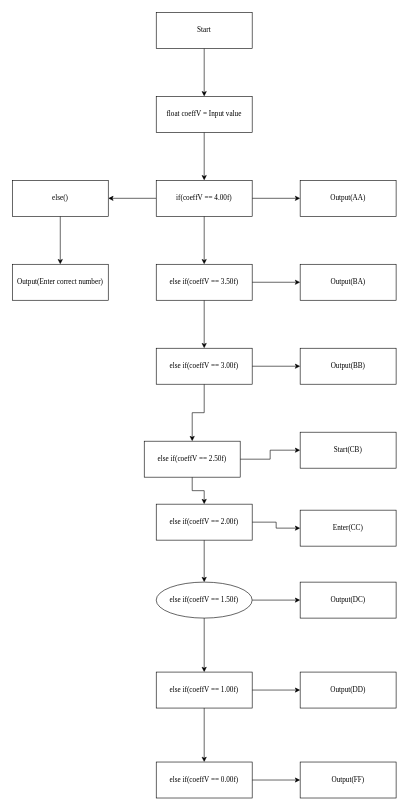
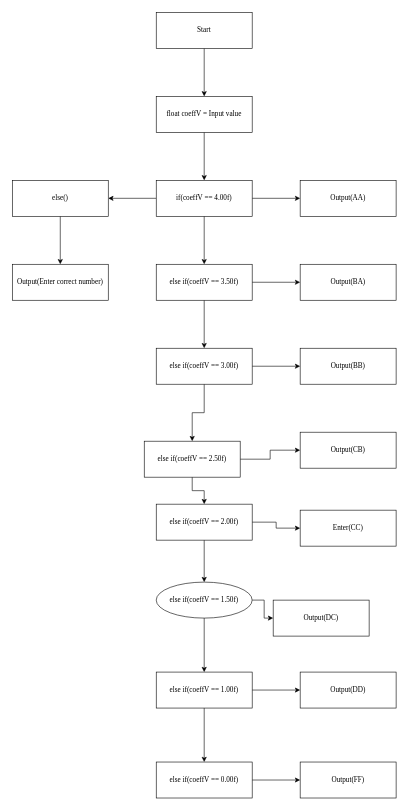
node "Start(CB)": label "Start(CB)" -> "Output(CB)"
node "Output(DC)": moved (348, 600) -> (321, 618)
